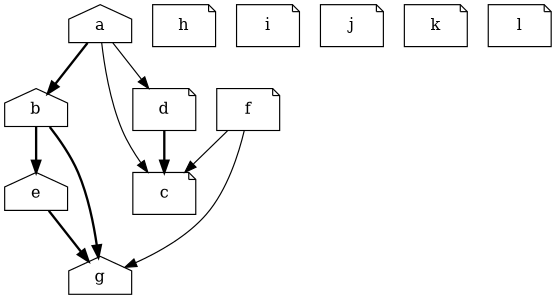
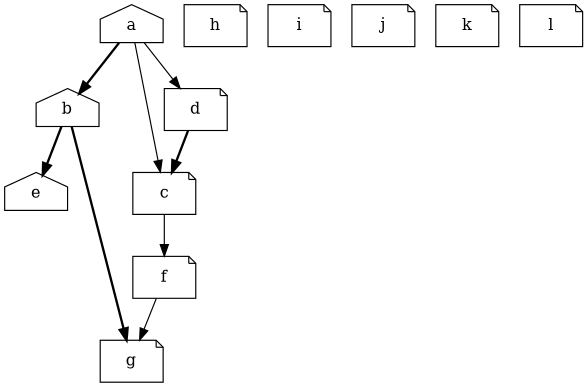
edge "f" -> "c": reversed
edge "e" -> "g": removed
node "g": shape house -> note
